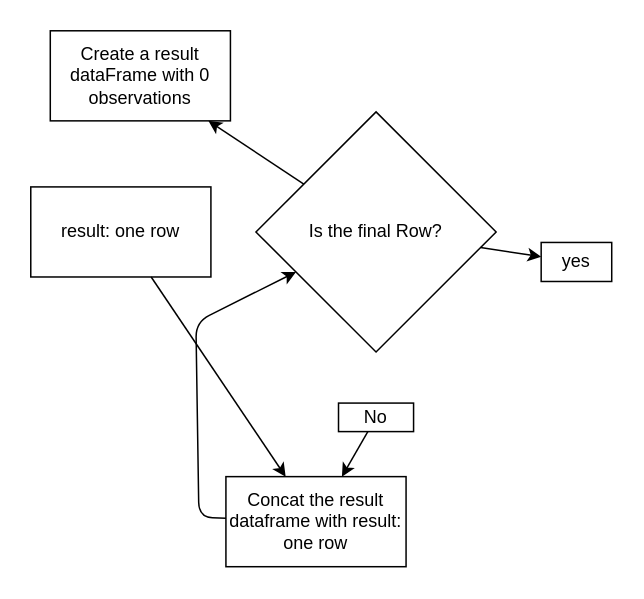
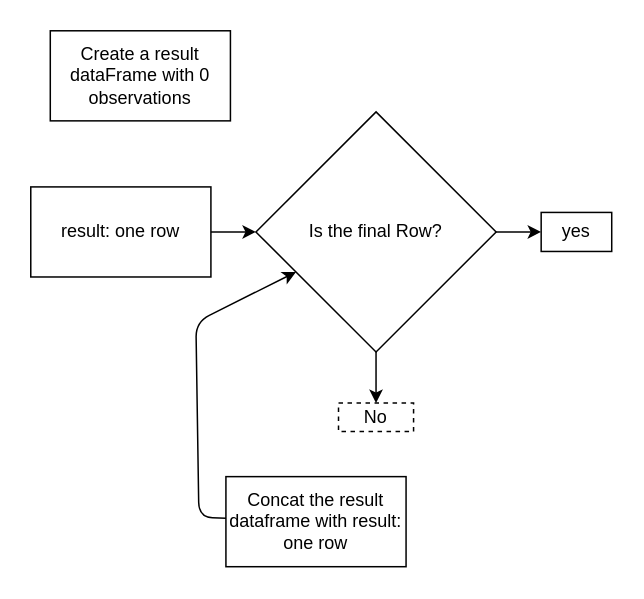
edge "Is the final Row?" -> "Create a result dataFrame with 0 observations": now "Is the final Row?" -> "No"
node "yes": moved (576, 262) -> (576, 232)
edge "result: one row" -> "Concat the result dataframe with result: one row": now "result: one row" -> "Is the final Row?"
node "No": style solid -> dashed
edge "No" -> "Concat the result dataframe with result: one row": removed
